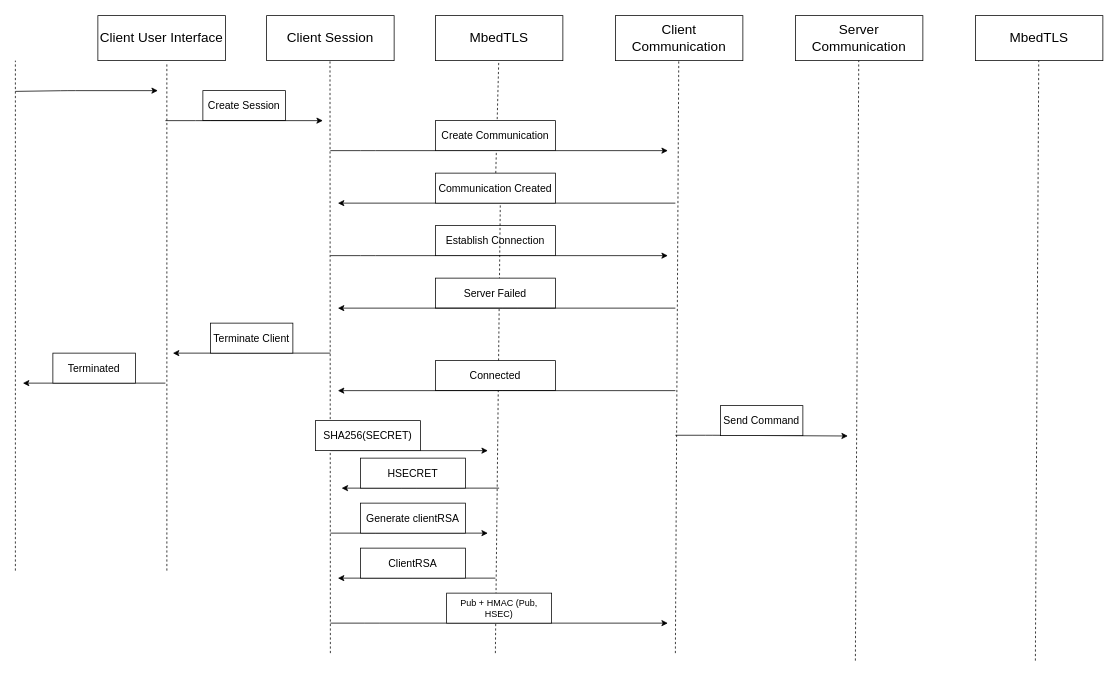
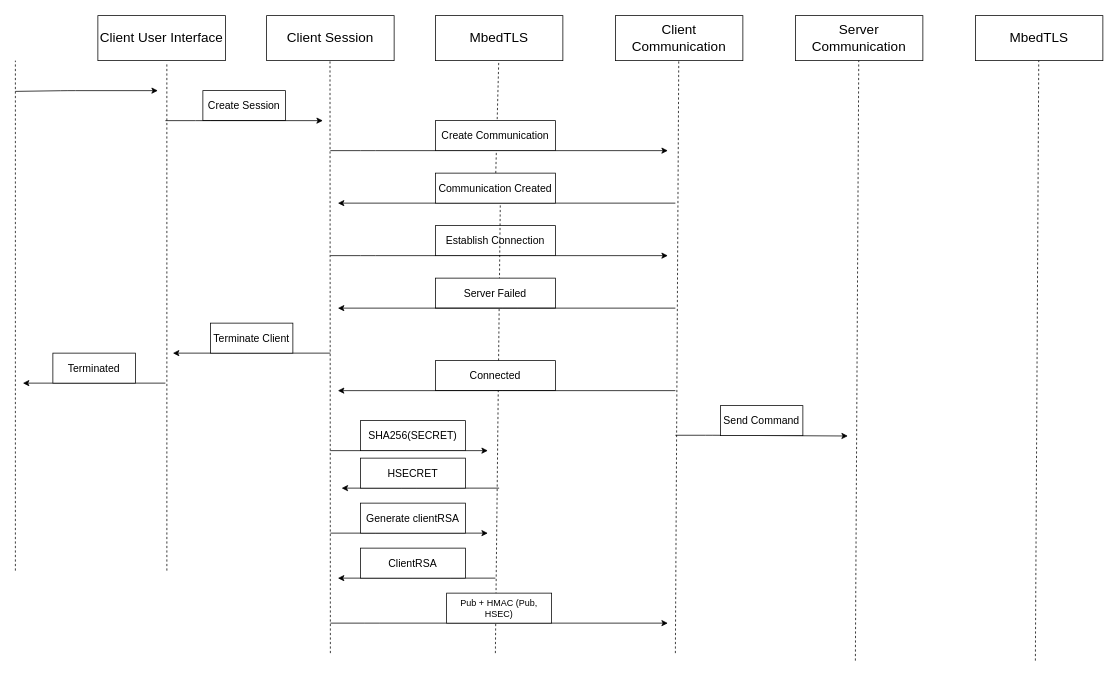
node "SHA256(SECRET)": moved (368, 435) -> (413, 435)
